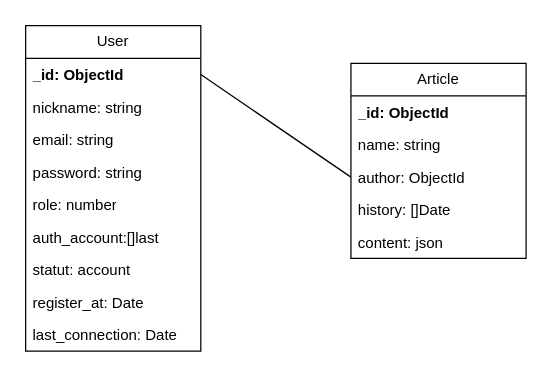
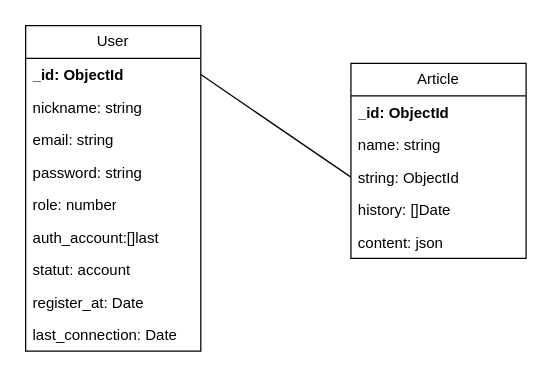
node "author: ObjectId": label "author: ObjectId" -> "string: ObjectId"
